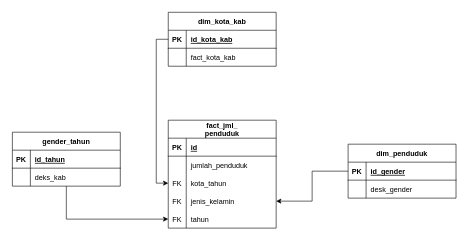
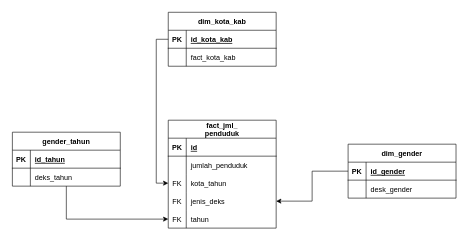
node "dim_penduduk": label "dim_penduduk" -> "dim_gender"
node "deks_kab": label "deks_kab" -> "deks_tahun"
node "jenis_kelamin": label "jenis_kelamin" -> "jenis_deks"
